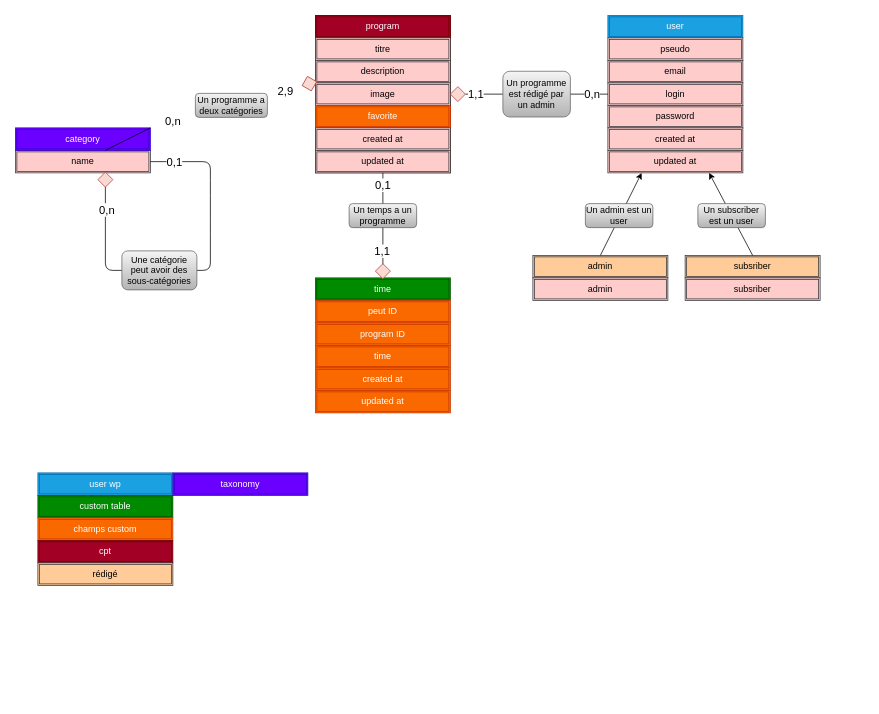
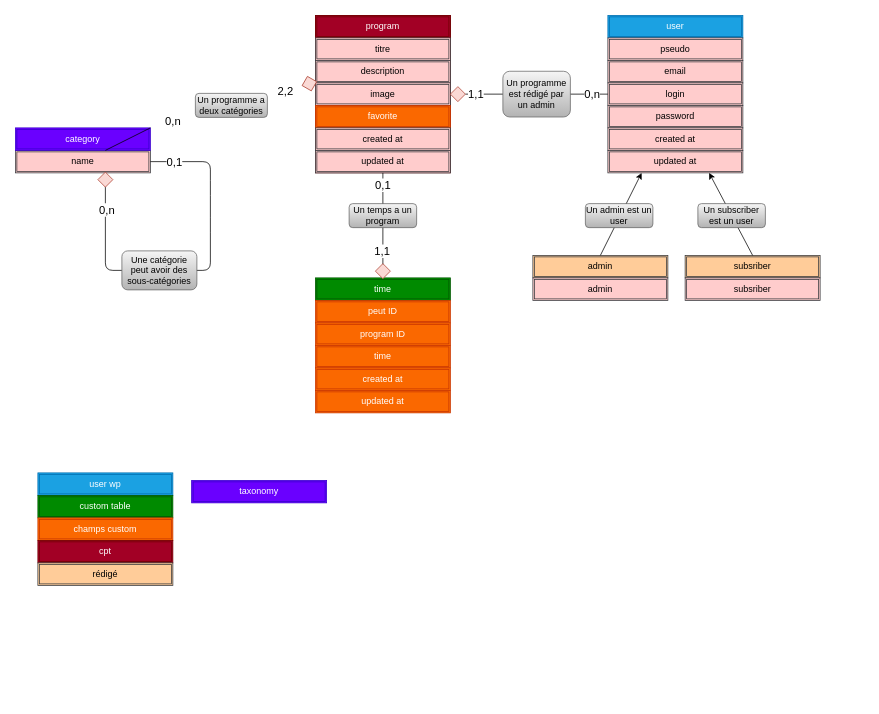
node "2,9": label "2,9" -> "2,2"
node "Un temps a un programme": label "Un temps a un programme" -> "Un temps a un program"
node "taxonomy": moved (240, 484) -> (259, 492)
